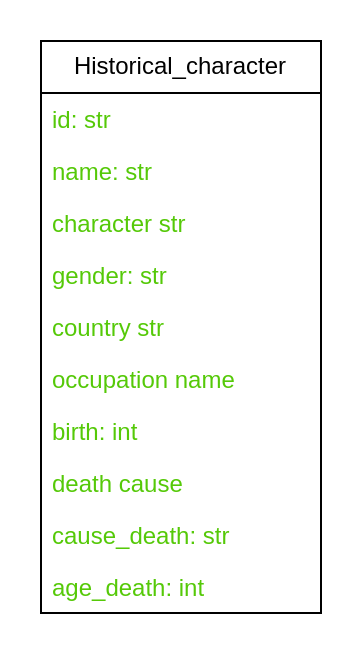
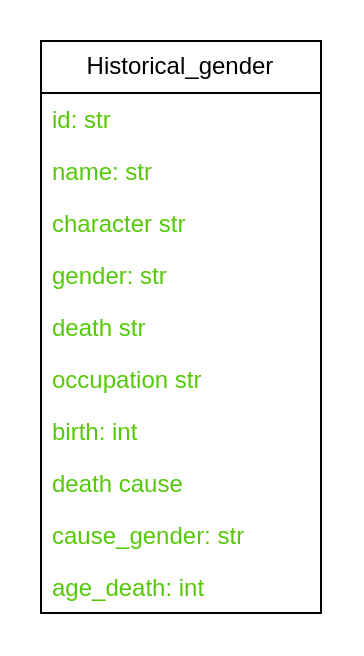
node "Historical_character": label "Historical_character" -> "Historical_gender"
node "country str": label "country str" -> "death str"
node "occupation name": label "occupation name" -> "occupation str"
node "cause_death: str": label "cause_death: str" -> "cause_gender: str"
